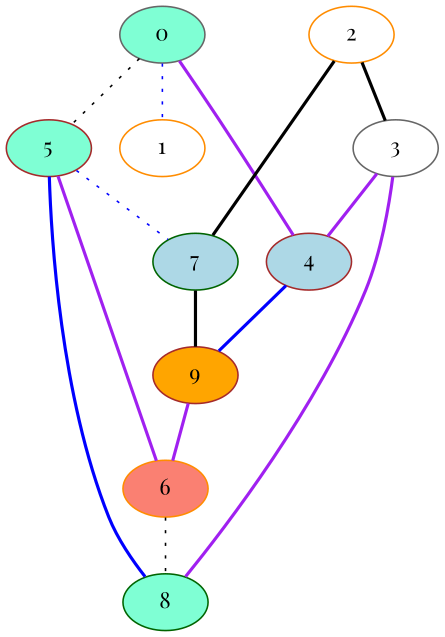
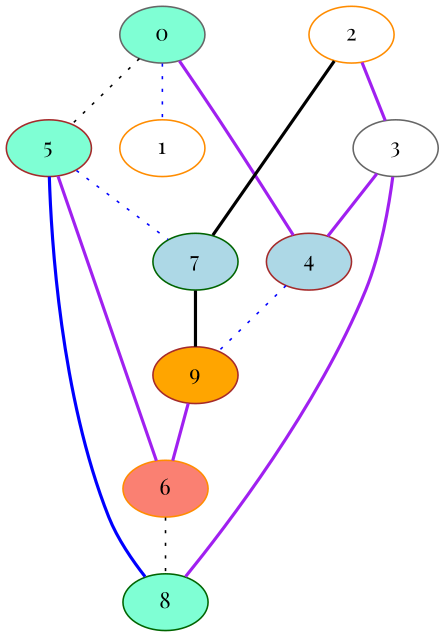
edge "2" -- "3": color black -> purple
edge "4" -- "9": style bold -> dotted
